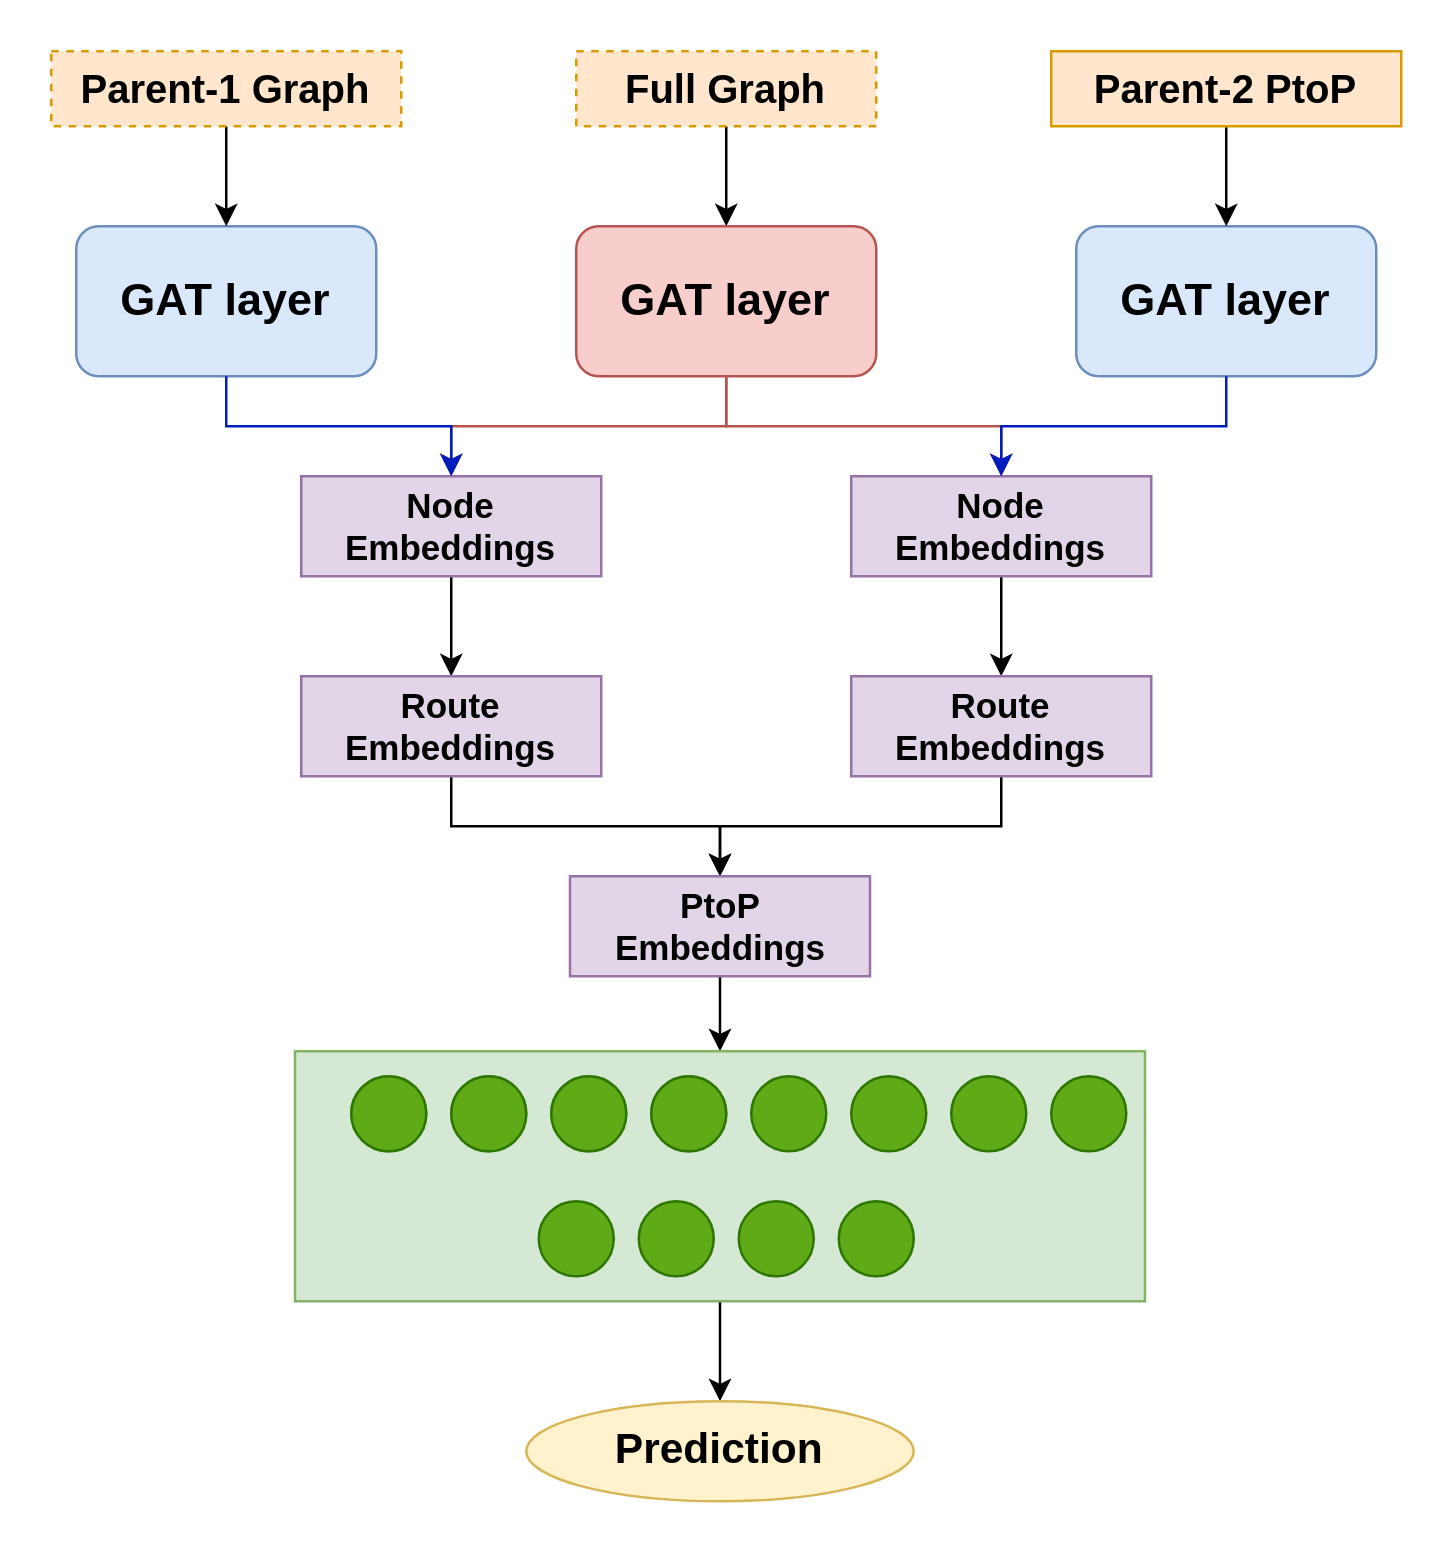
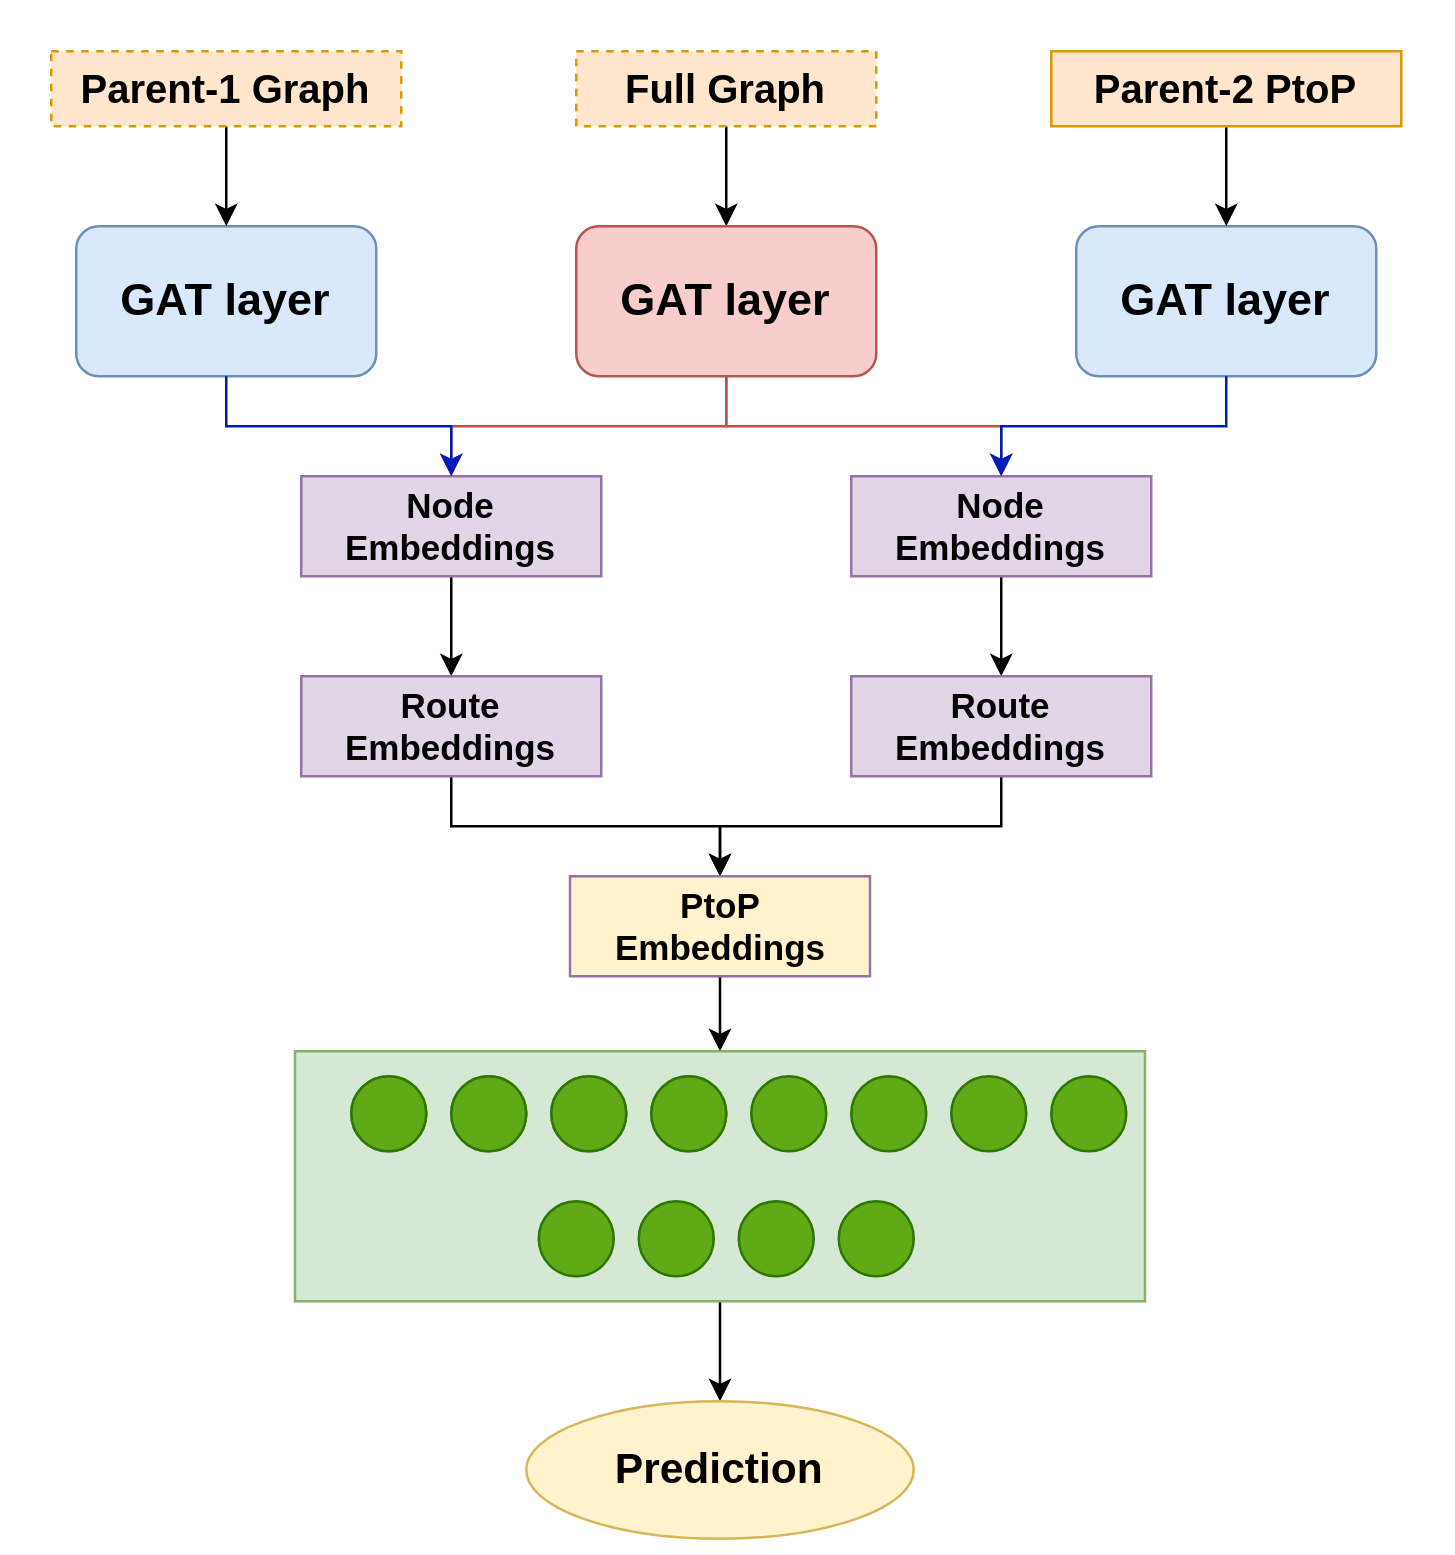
node "PtoP Embeddings": fillcolor #e1d5e7 -> #fff2cc
node "Prediction": size 388x100 -> 388x138
